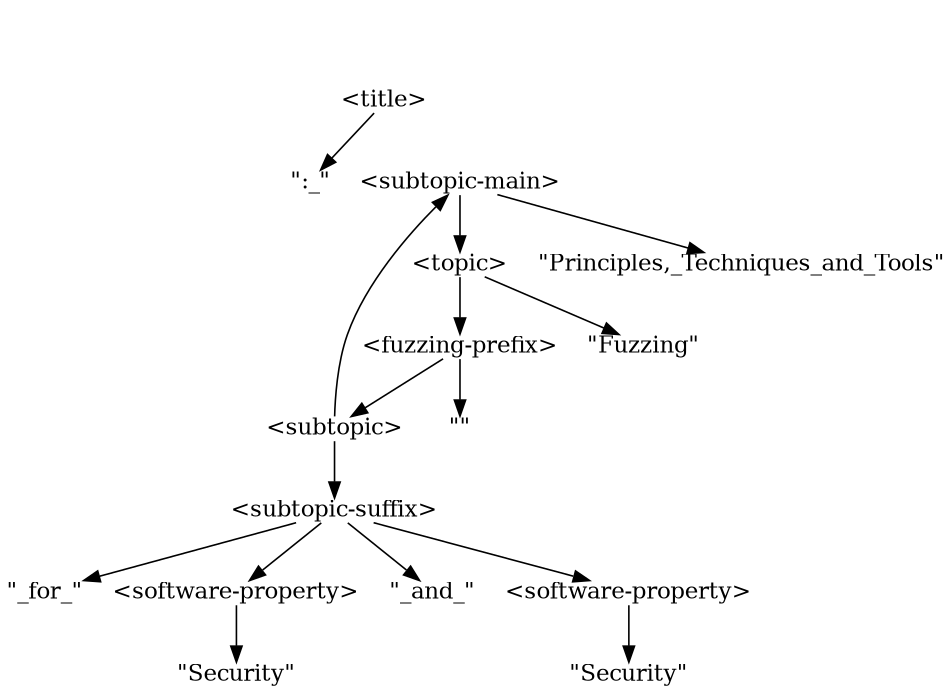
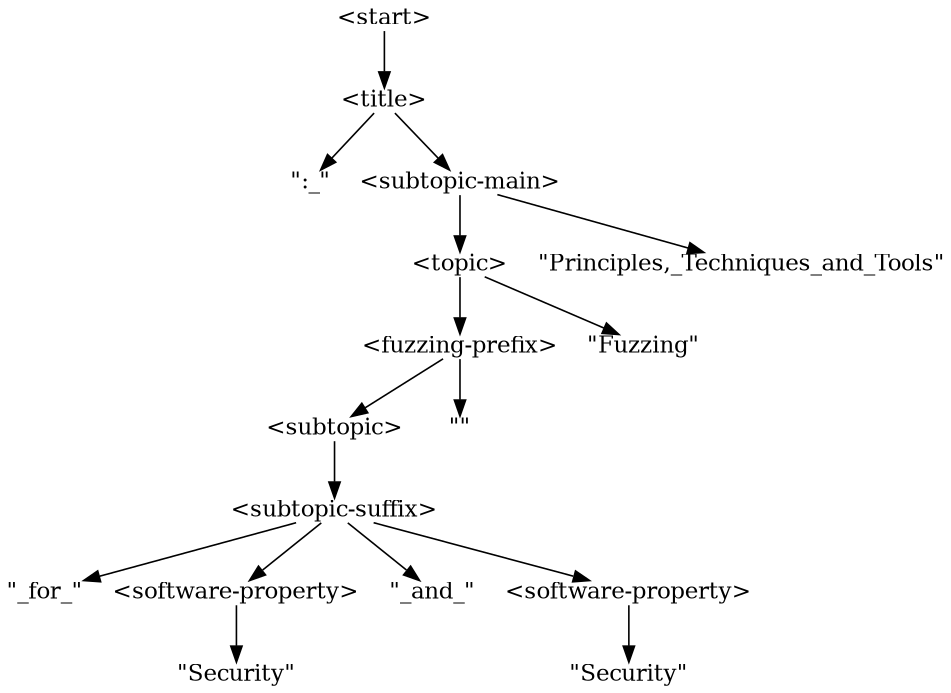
node "<start>": added
edge "<subtopic>" -> "<subtopic-main>": now "<title>" -> "<subtopic-main>"
